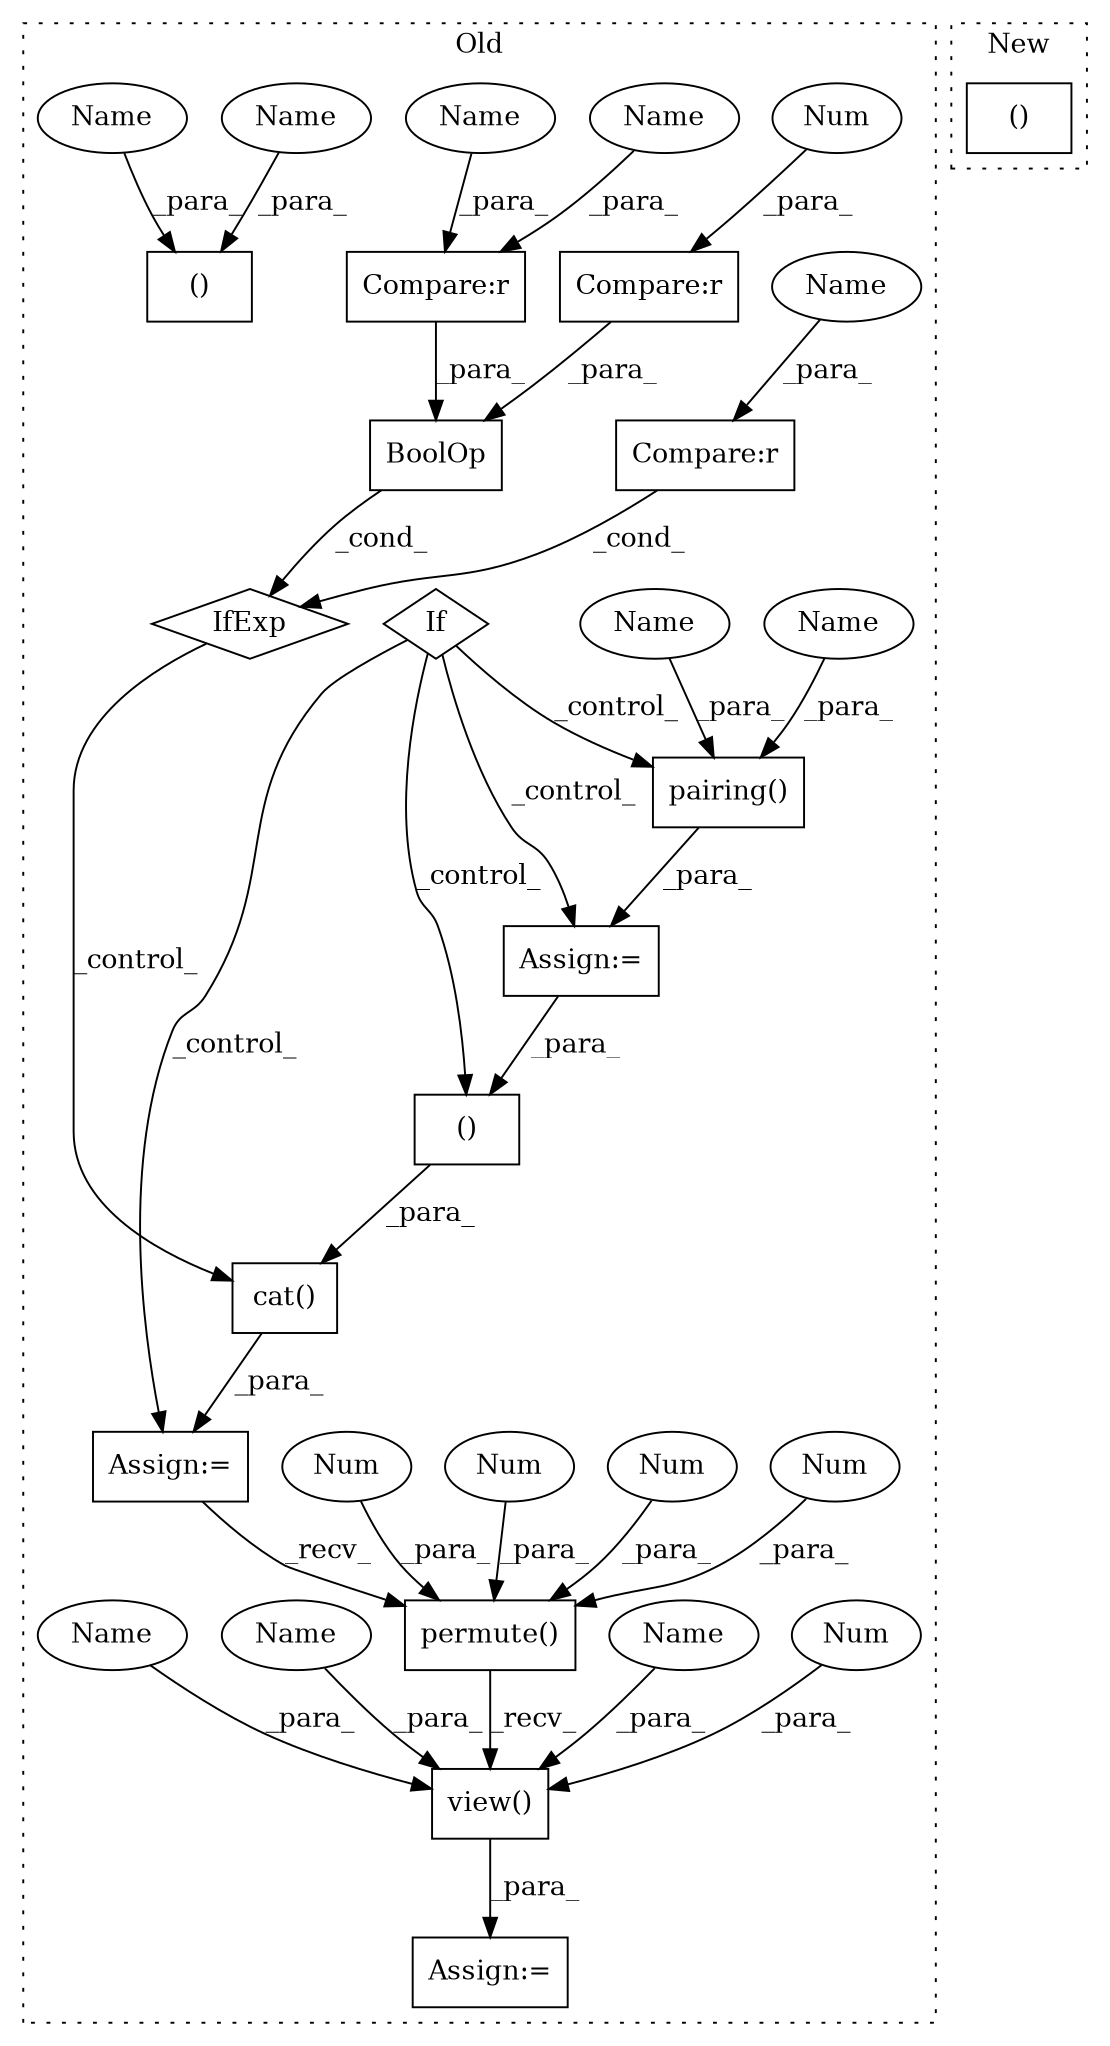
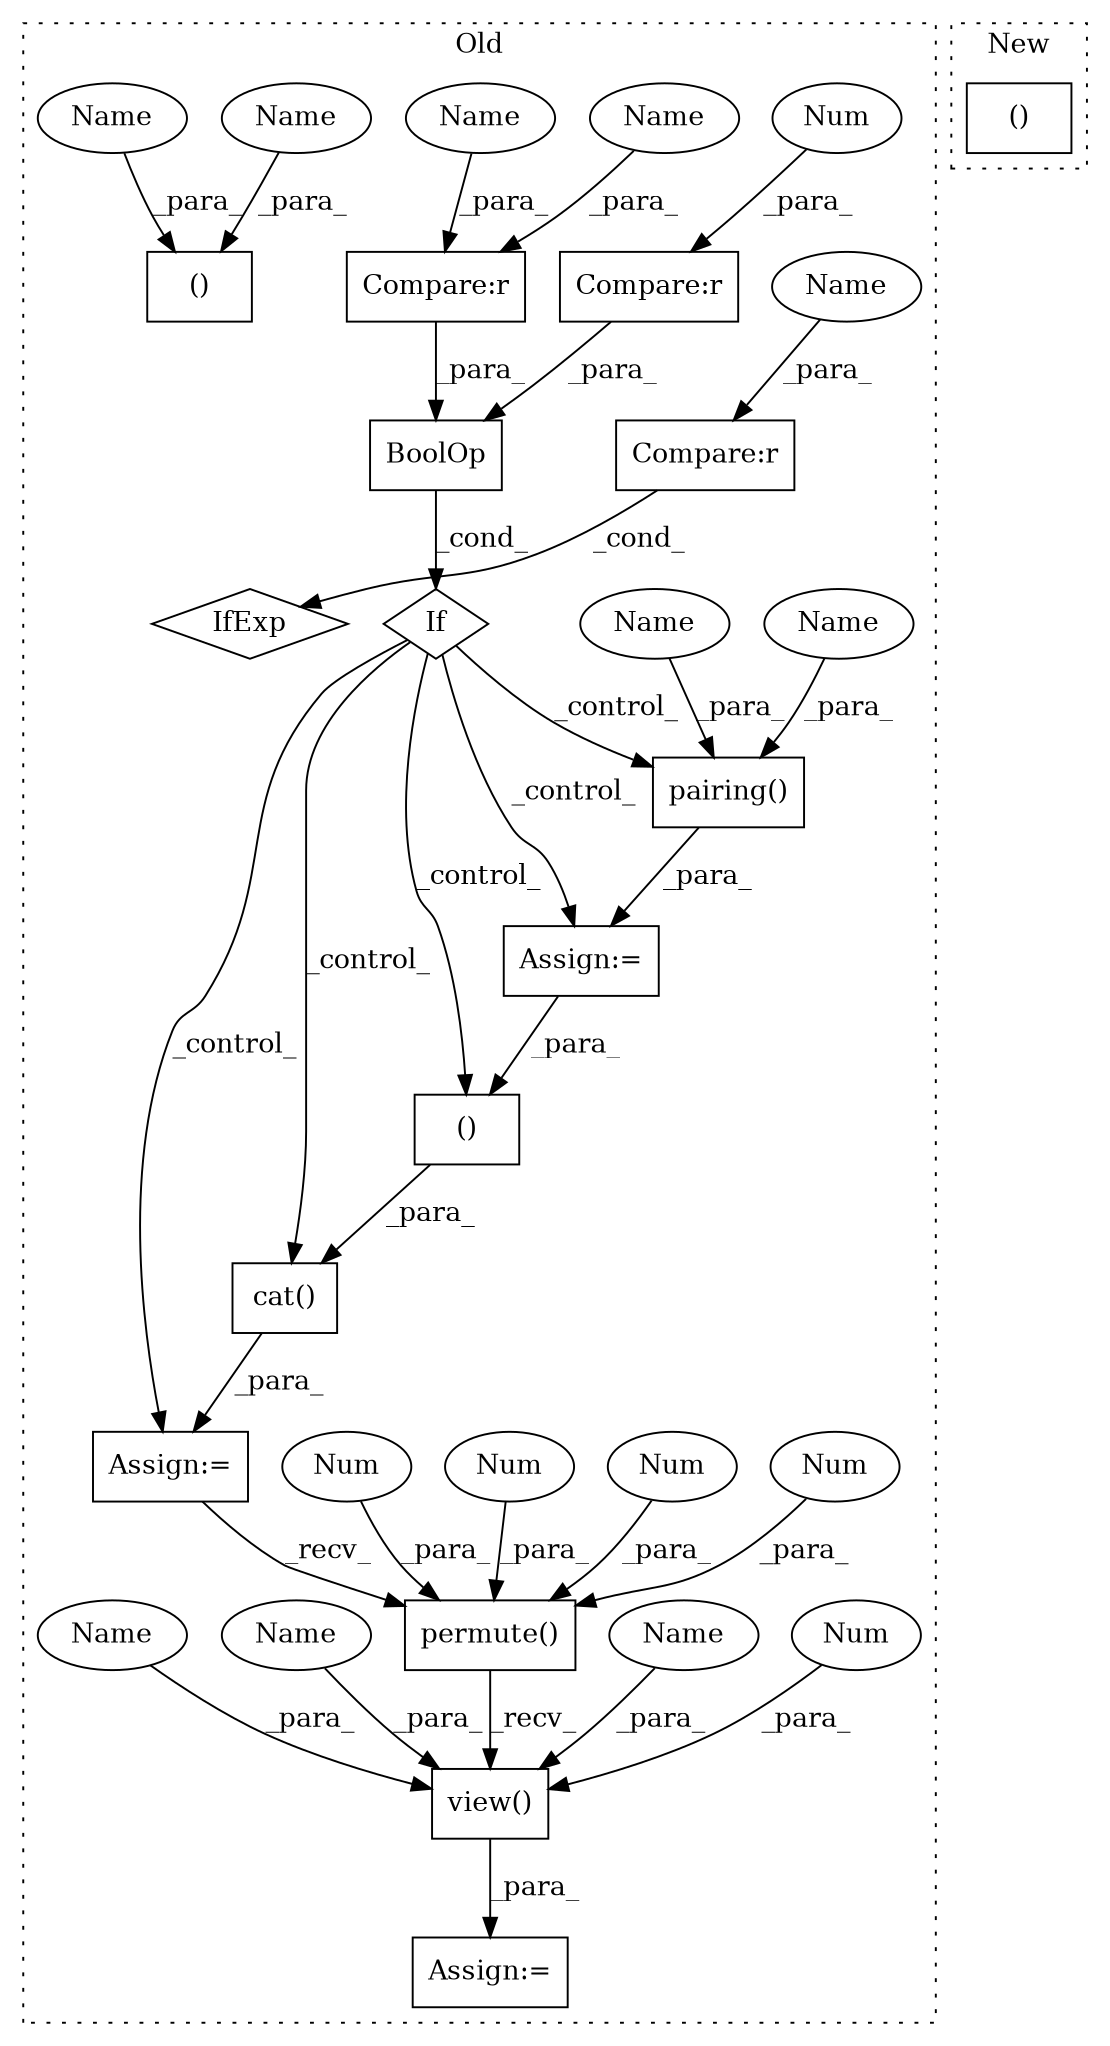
edge "BoolOp" -> "IfExp": now "BoolOp" -> "If"
edge "IfExp" -> "cat()": now "If" -> "cat()"
